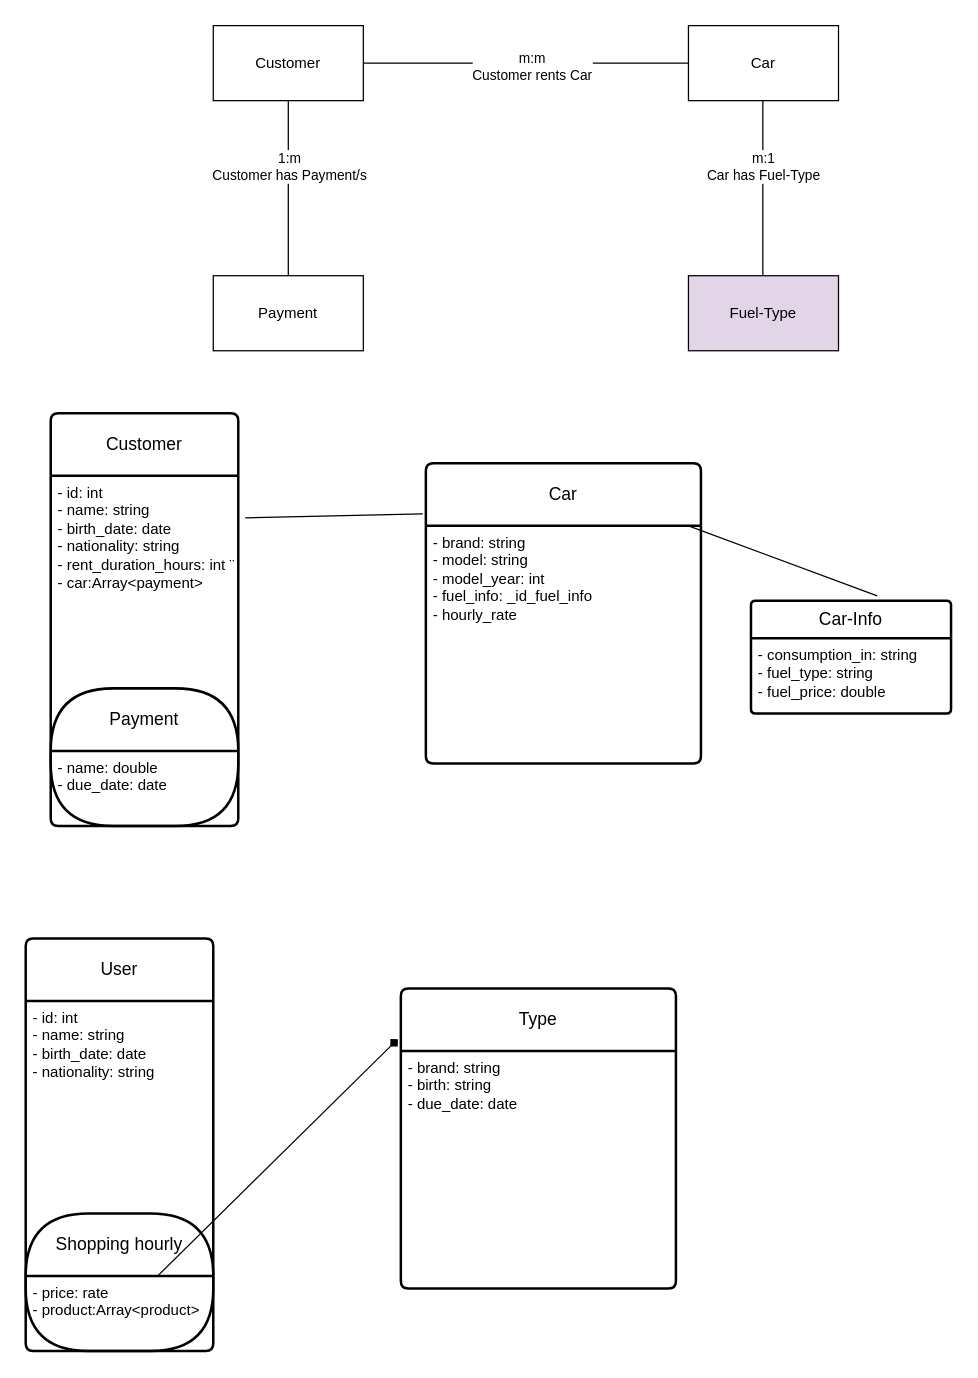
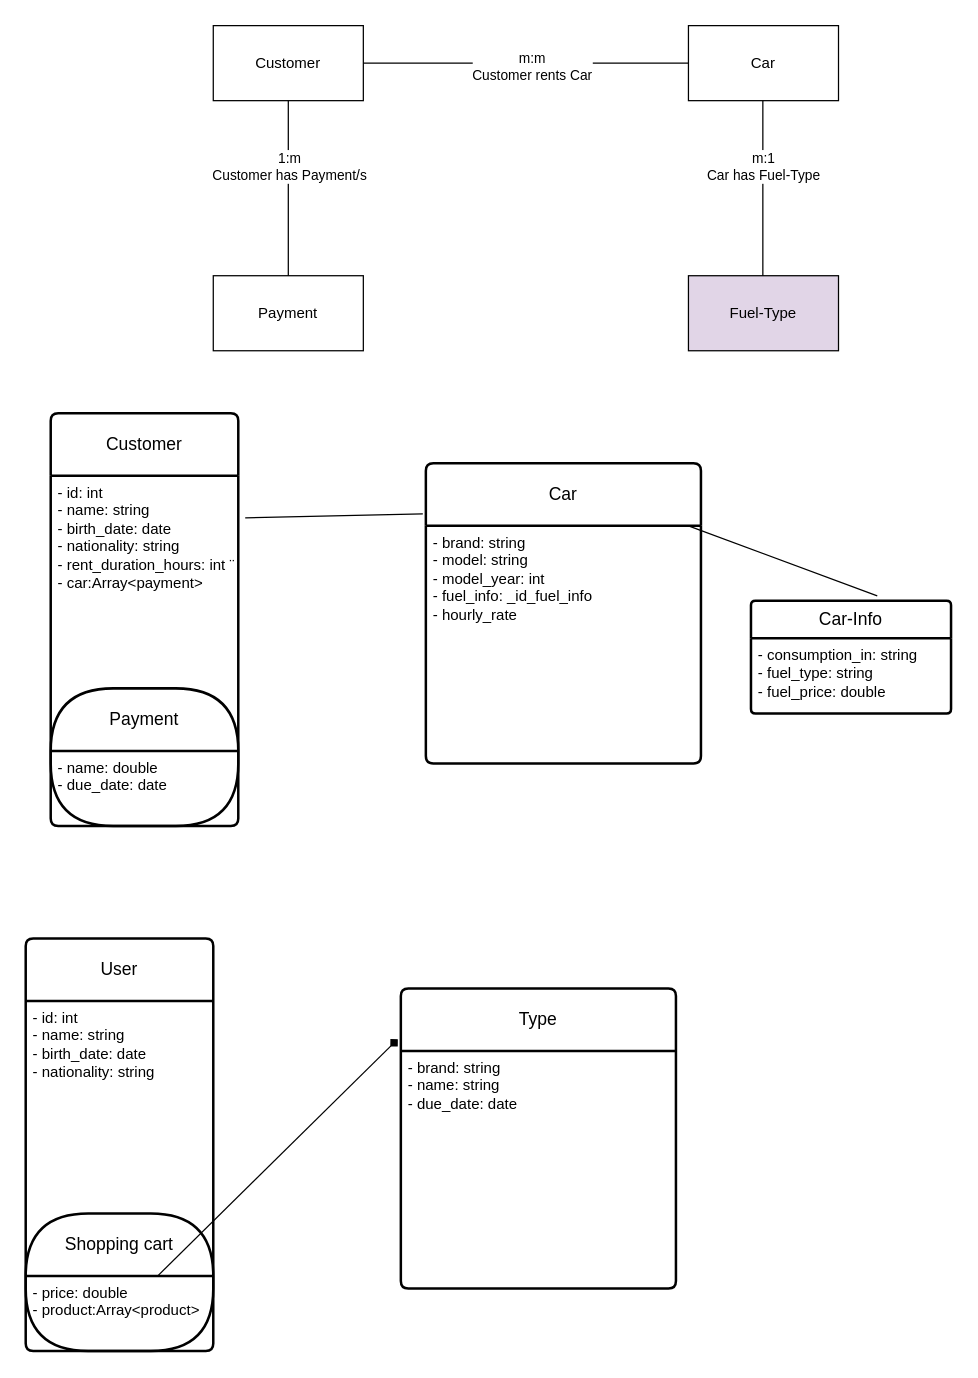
node "- brand: string - birth: string - due_date: date": label "- brand: string - birth: string - due_date: date" -> "- brand: string - name: string - due_date: date"
node "Shopping hourly": label "Shopping hourly" -> "Shopping cart"
node "- price: rate - product:Array<product>": label "- price: rate - product:Array<product>" -> "- price: double - product:Array<product>"
